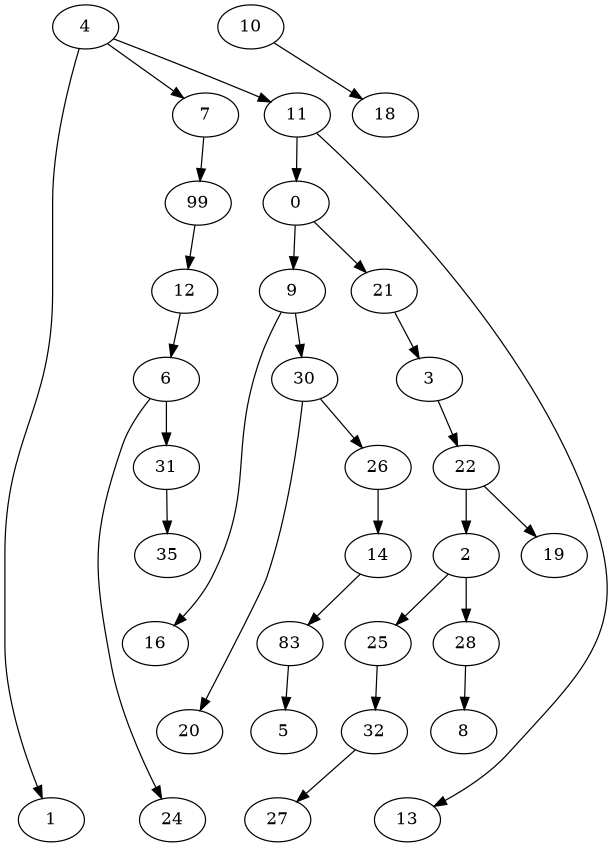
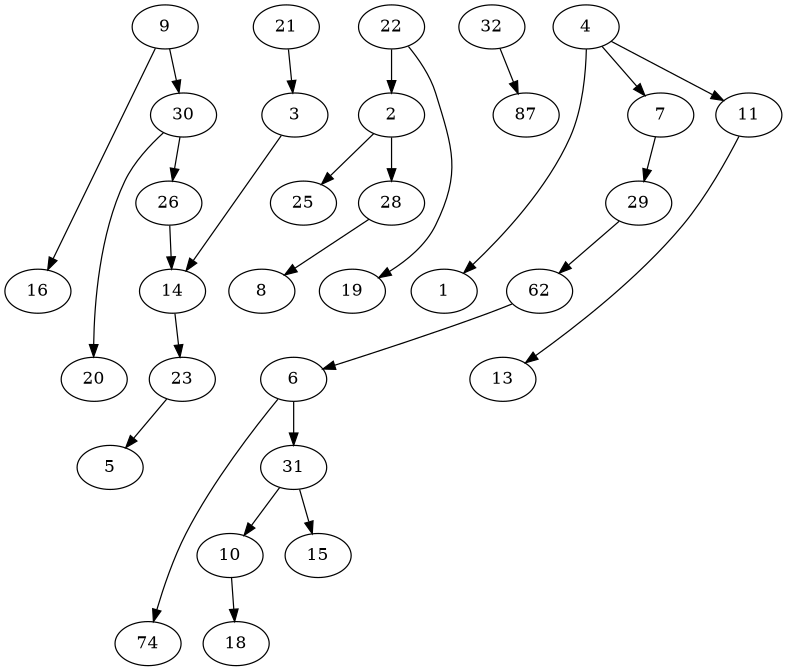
node "99": label "99" -> "29"
node "0": removed
node "12": label "12" -> "62"
edge "3" -> "22": now "3" -> "14"
edge "31" -> "10": added
node "35": label "35" -> "15"
node "83": label "83" -> "23"
edge "25" -> "32": removed
node "24": label "24" -> "74"
node "27": label "27" -> "87"
